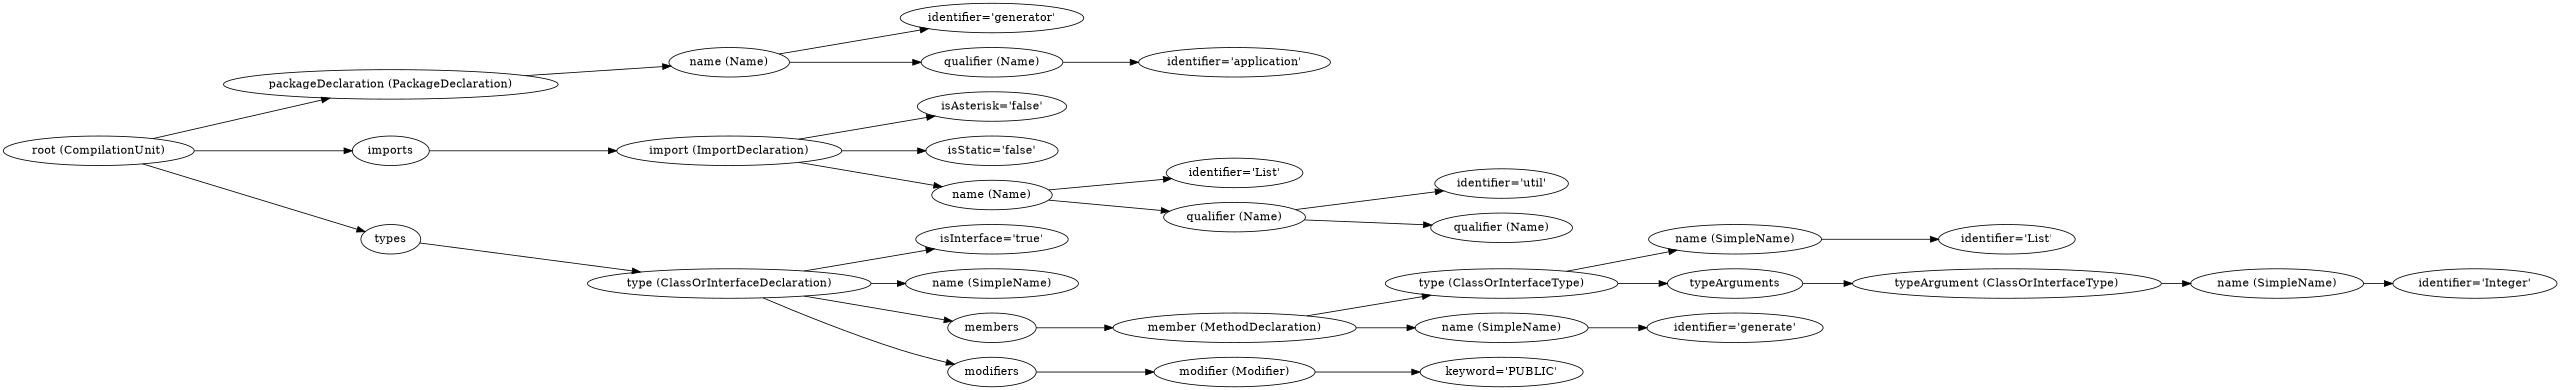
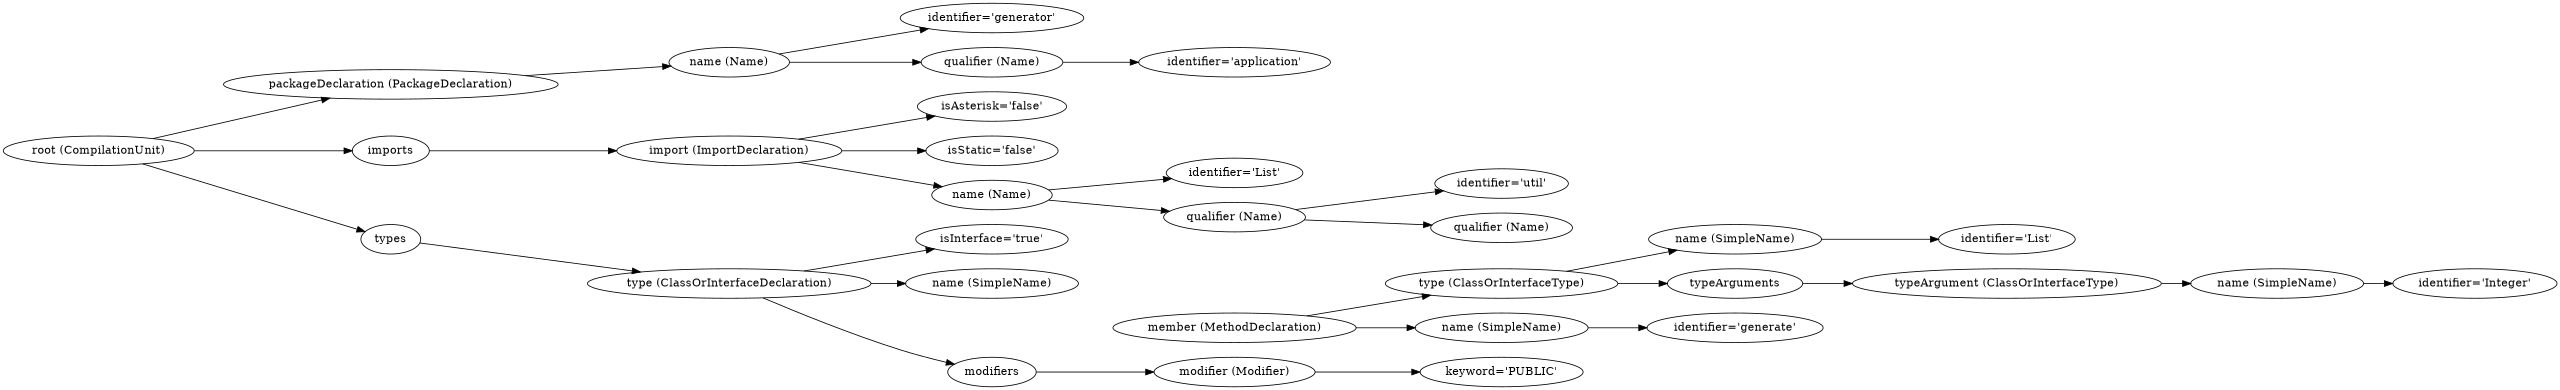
node "members": removed
